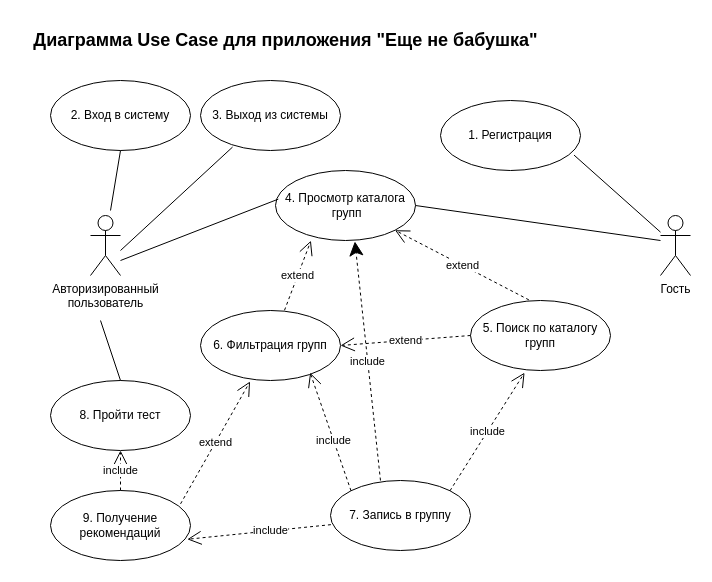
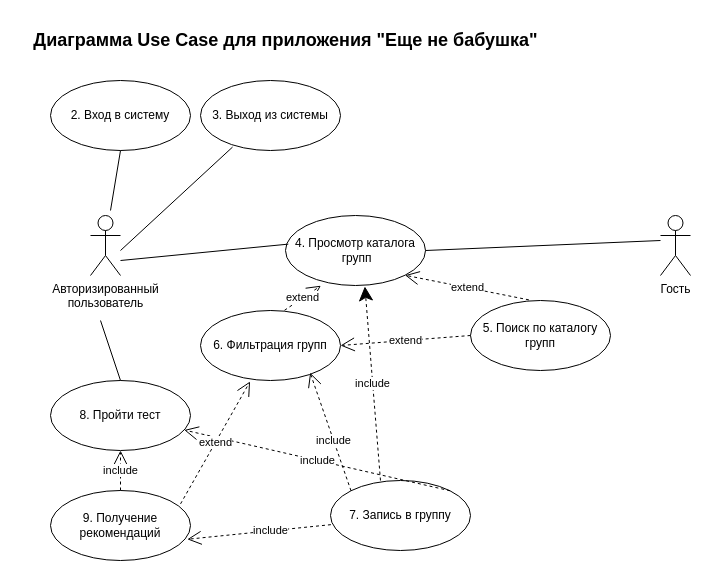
node "1. Регистрация": removed
edge "1. Регистрация" -- "Гость": removed
node "4. Просмотр каталога групп": moved (346, 206) -> (356, 251)
edge "7. Запись в группу" -> "5. Поиск по каталогу групп": now "7. Запись в группу" -> "8. Пройти тест"
